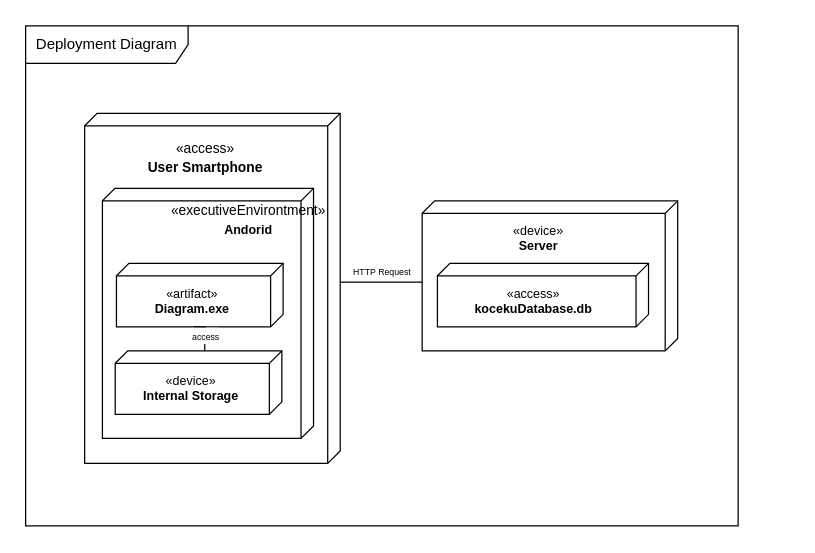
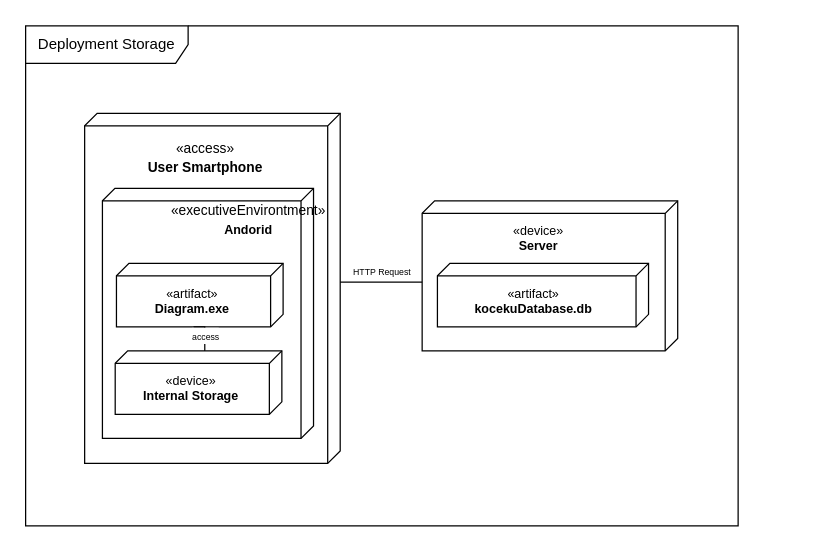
node "Deployment Diagram": label "Deployment Diagram" -> "Deployment Storage"
node "«access»kocekuDatabase.db": label "«access»kocekuDatabase.db" -> "«artifact»kocekuDatabase.db"
